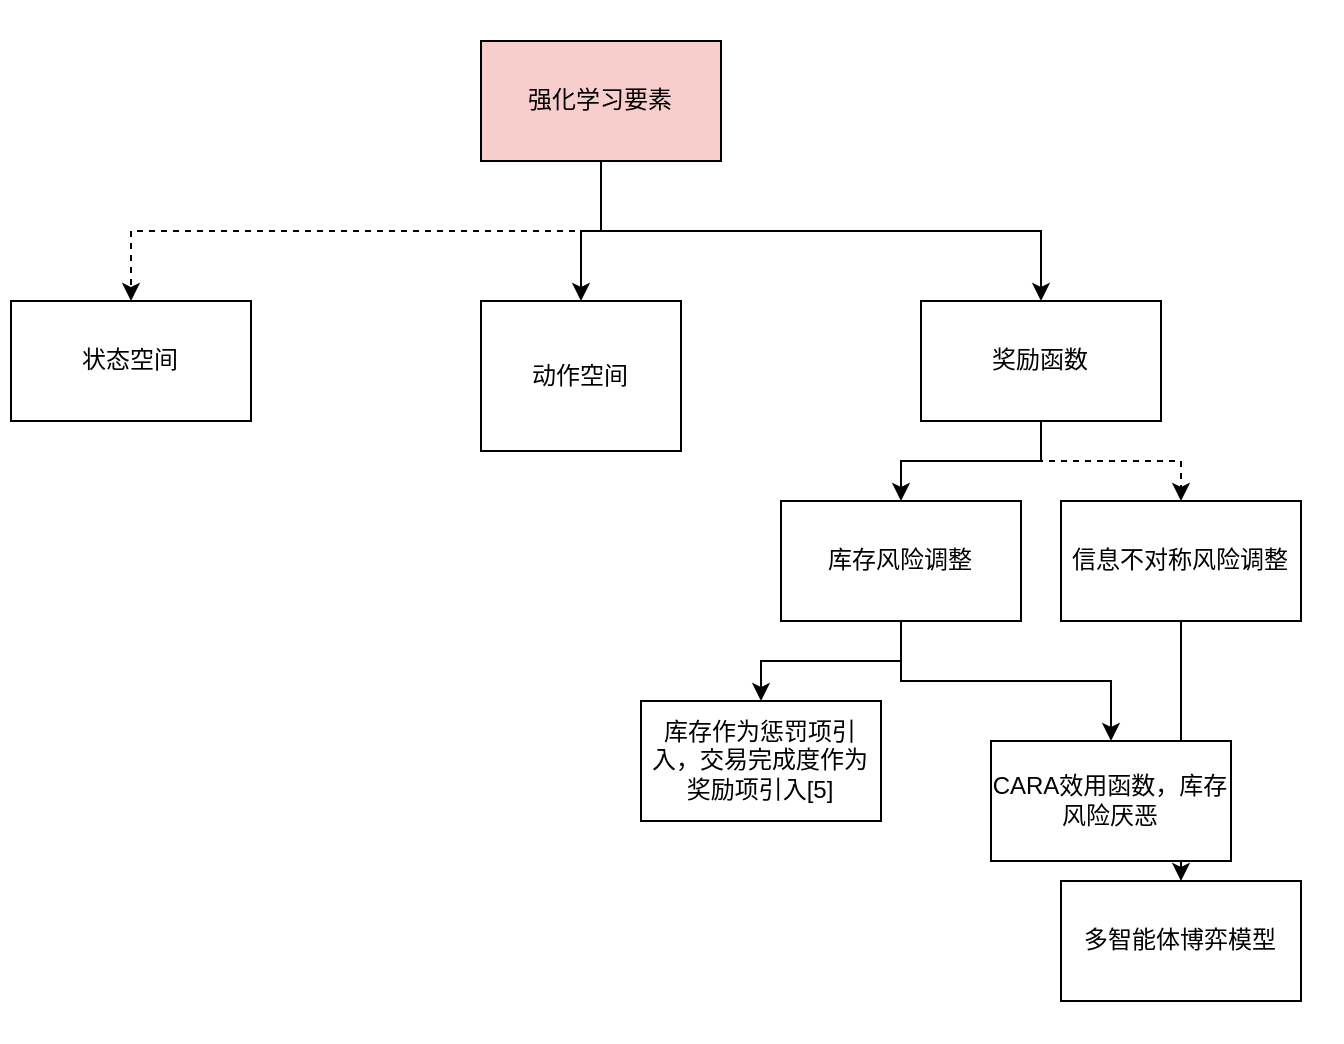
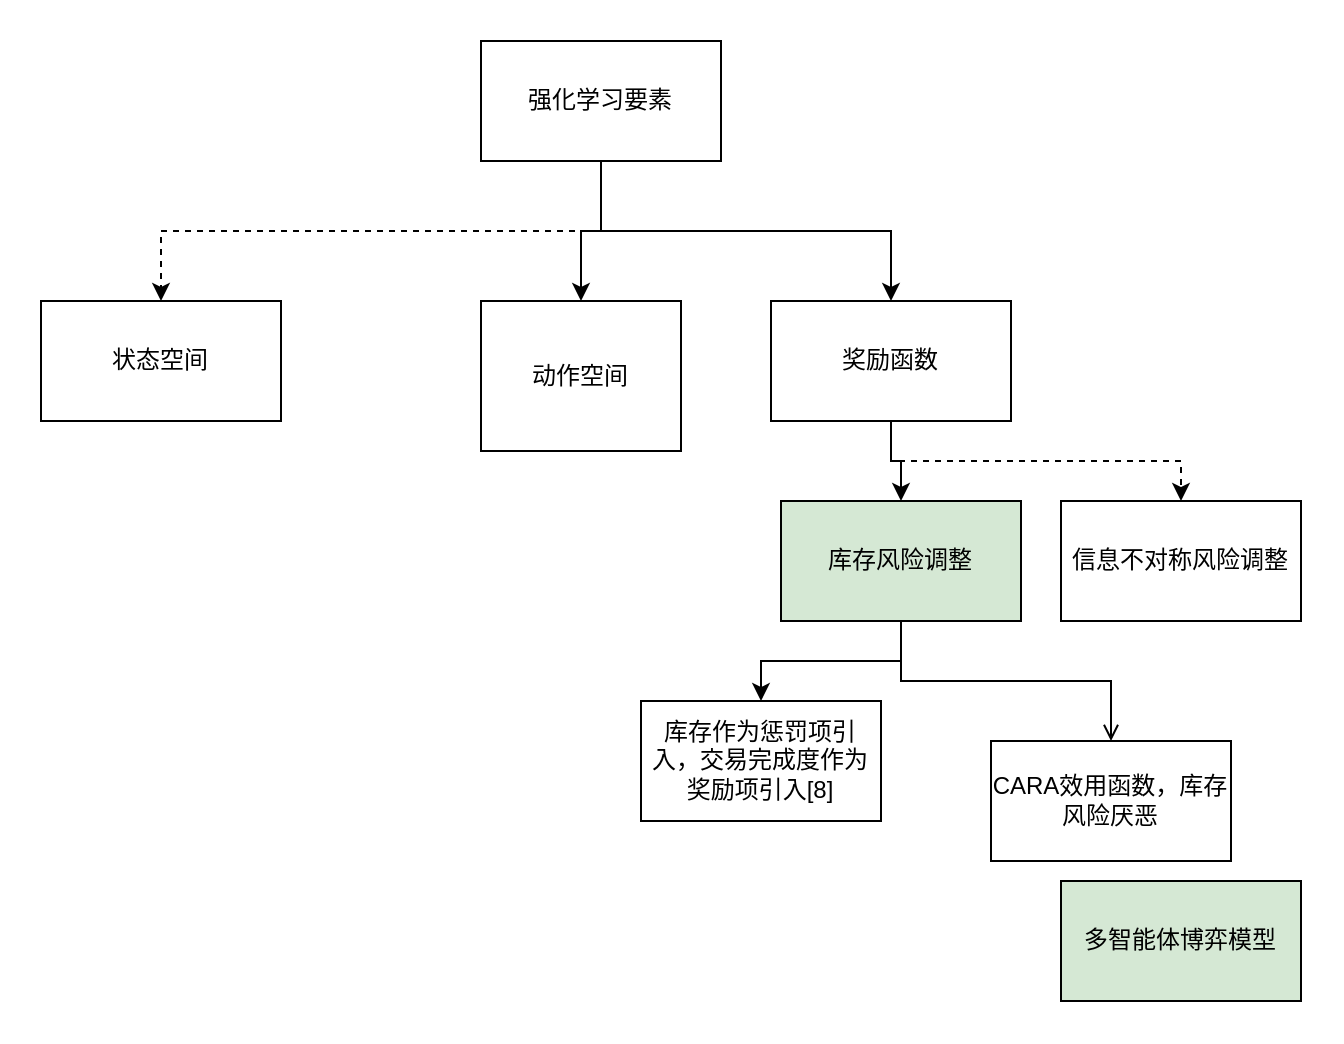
node "强化学习要素": fillcolor #f8cecc -> #ffffff
node "状态空间": moved (131, 361) -> (161, 361)
node "奖励函数": moved (1041, 361) -> (891, 361)
node "库存风险调整": fillcolor #ffffff -> #d5e8d4
edge "信息不对称风险调整" -> "多智能体博弈模型": removed
edge "库存风险调整" -> "CARA效用函数，库存风险厌恶": arrowhead classic -> open
node "库存作为惩罚项引入，交易完成度作为奖励项引入[5]": label "库存作为惩罚项引入，交易完成度作为奖励项引入[5]" -> "库存作为惩罚项引入，交易完成度作为奖励项引入[8]"
node "多智能体博弈模型": fillcolor #ffffff -> #d5e8d4
